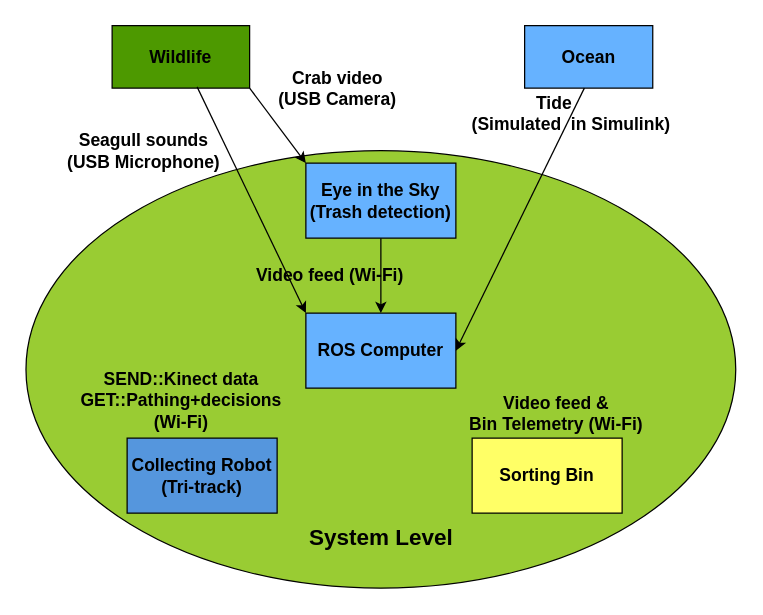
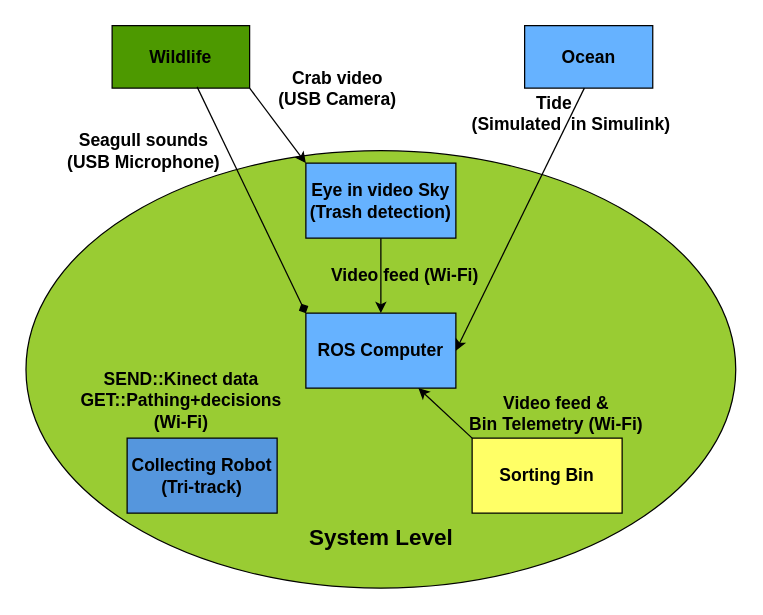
node "Eye in the Sky (Trash detection)": label "Eye in the Sky (Trash detection)" -> "Eye in video Sky (Trash detection)"
node "Video feed (Wi-Fi)": moved (329, 276) -> (404, 276)
edge "Wildlife" -> "ROS Computer": arrowhead classic -> diamond
edge "Sorting Bin" -> "ROS Computer": added
